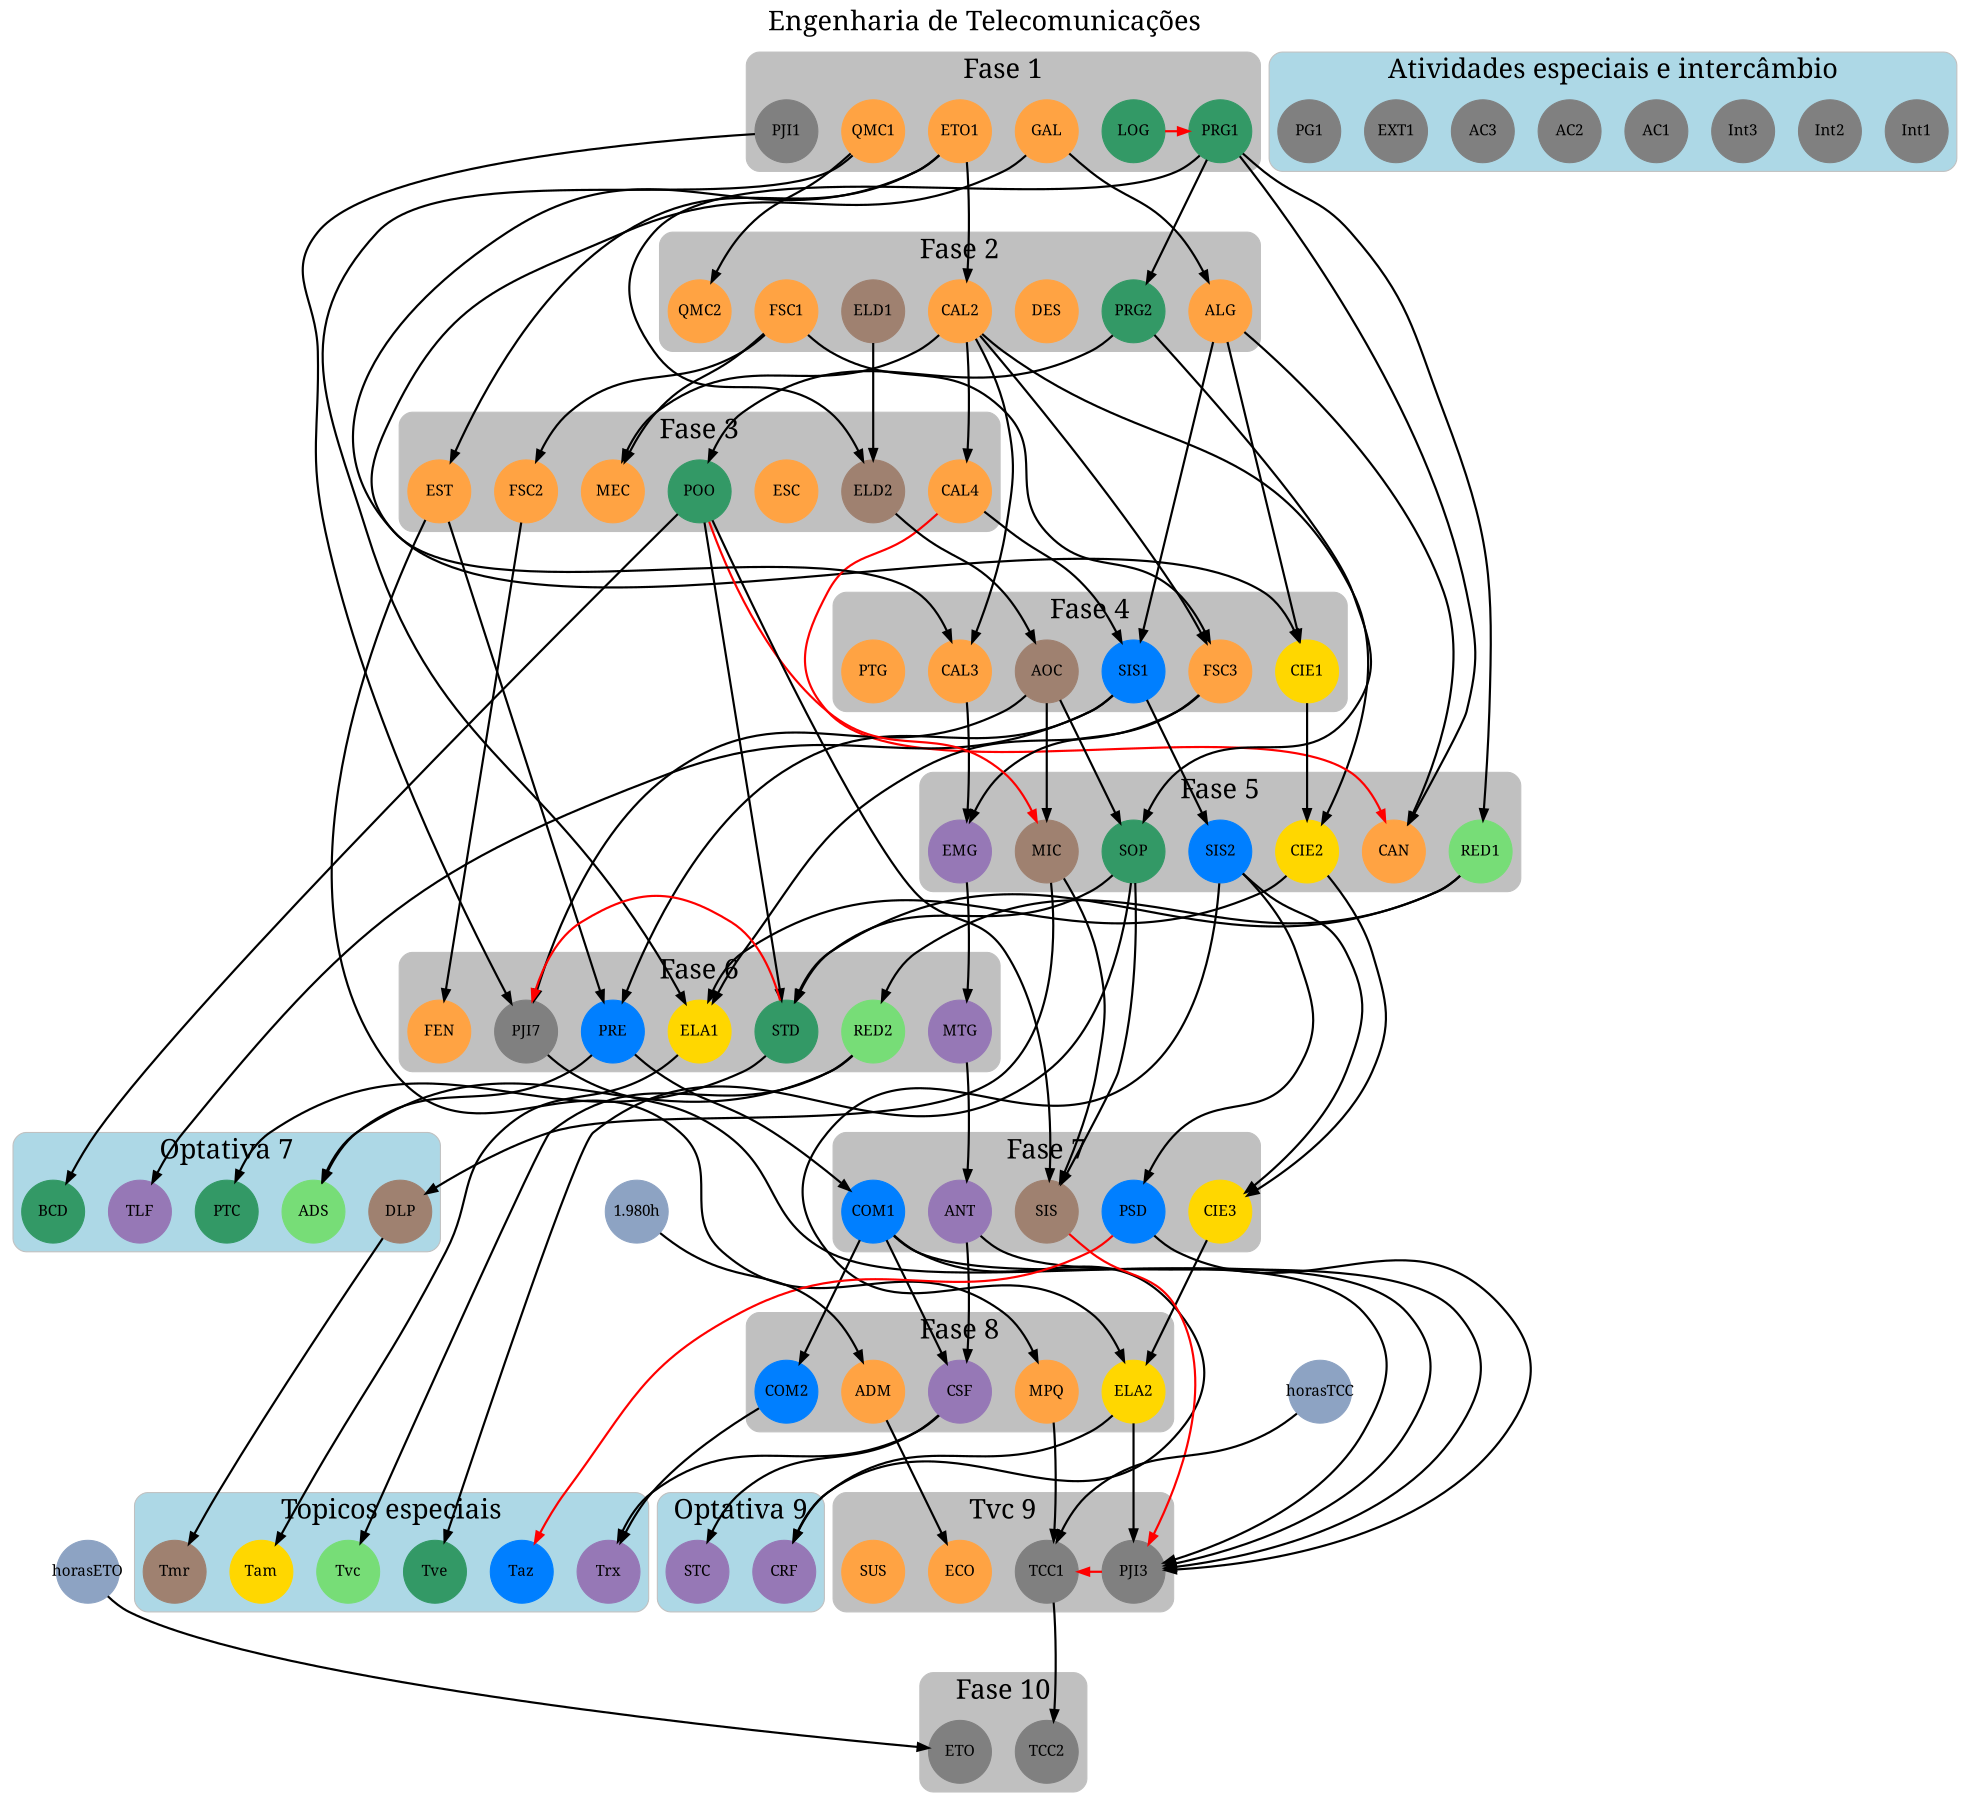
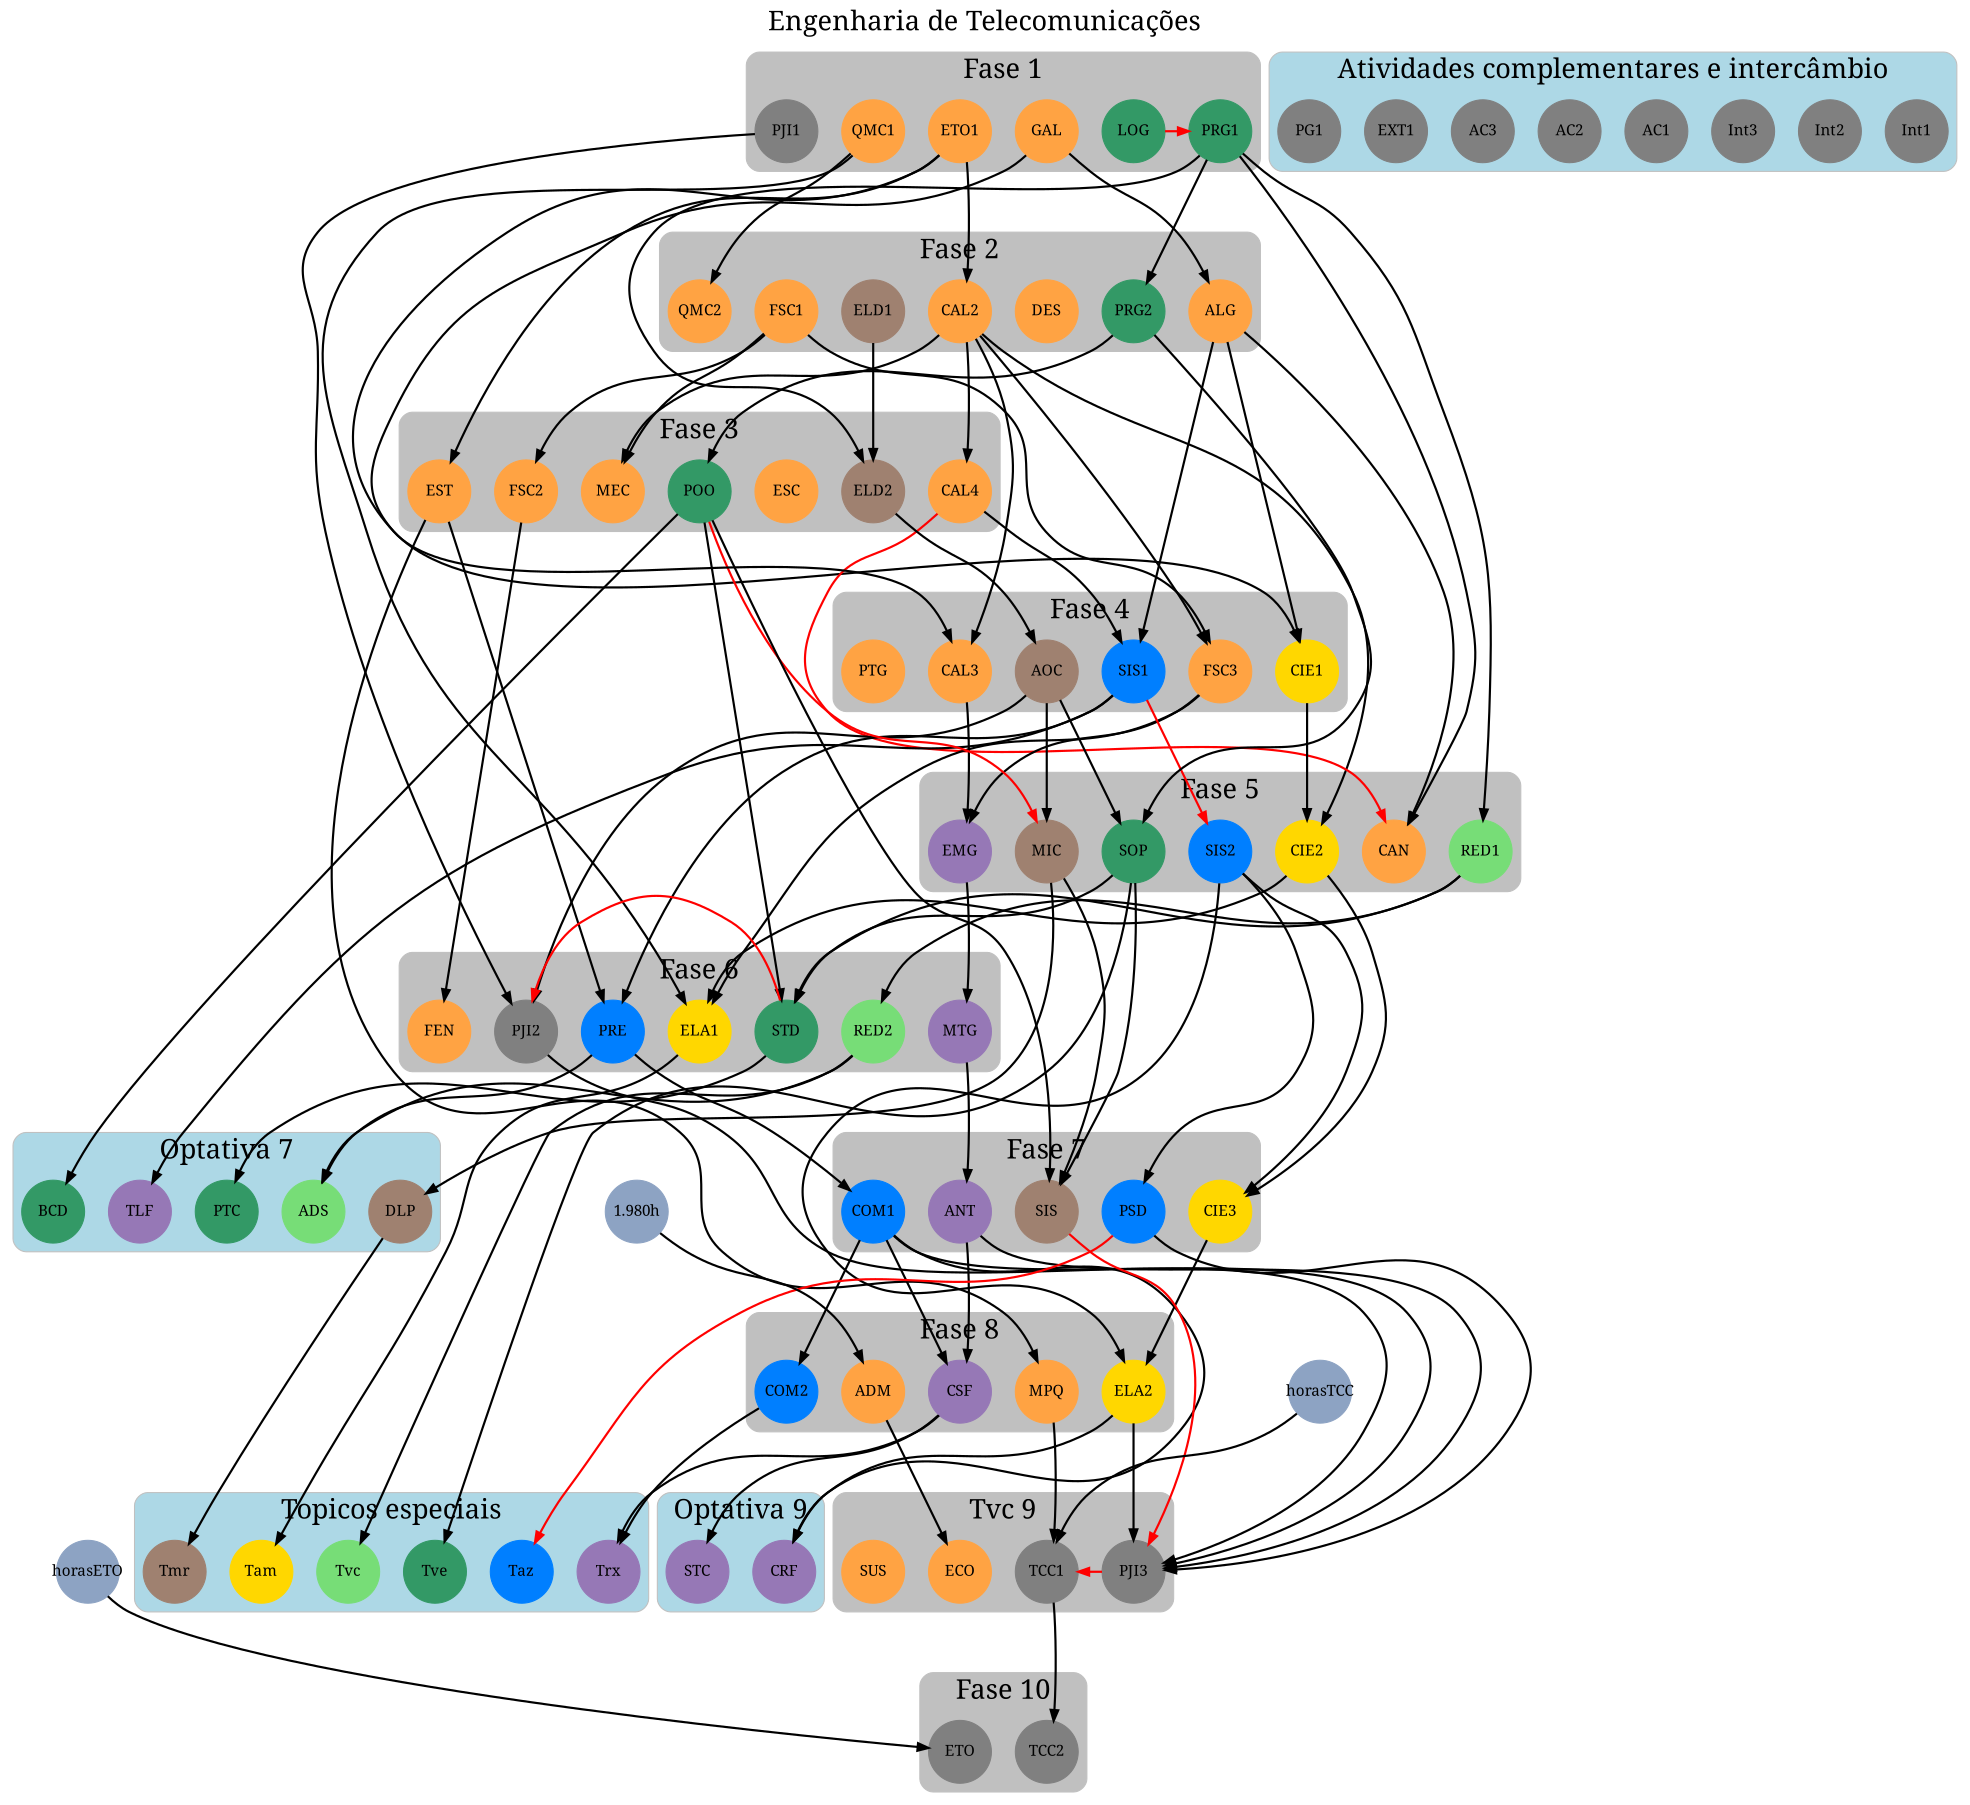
cluster "Atividades especiais e intercâmbio": label "Atividades especiais e intercâmbio" -> "Atividades complementares e intercâmbio"
edge "SIS1" -> "SIS2": color #000000 -> #ff0000
node "PJI7": label "PJI7" -> "PJI2"
